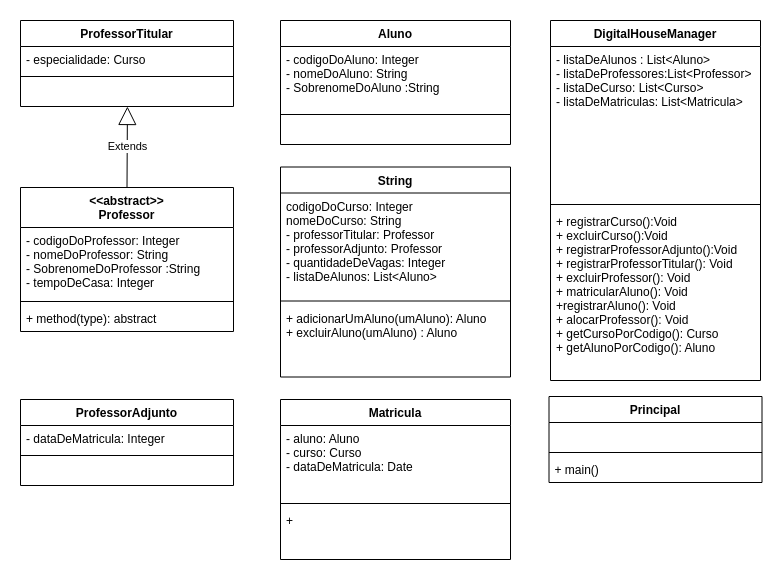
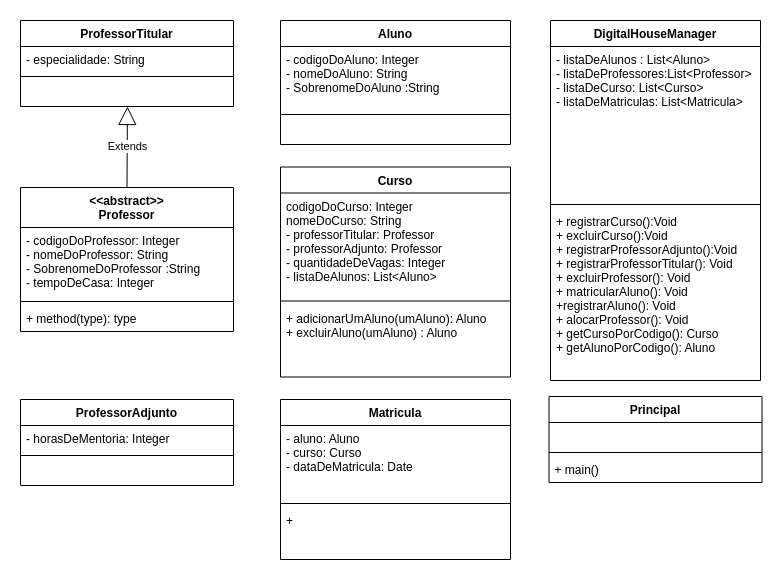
node "- especialidade: Curso": label "- especialidade: Curso" -> "- especialidade: String"
node "String": label "String" -> "Curso"
node "+ method(type): abstract": label "+ method(type): abstract" -> "+ method(type): type"
node "- dataDeMatricula: Integer": label "- dataDeMatricula: Integer" -> "- horasDeMentoria: Integer"
